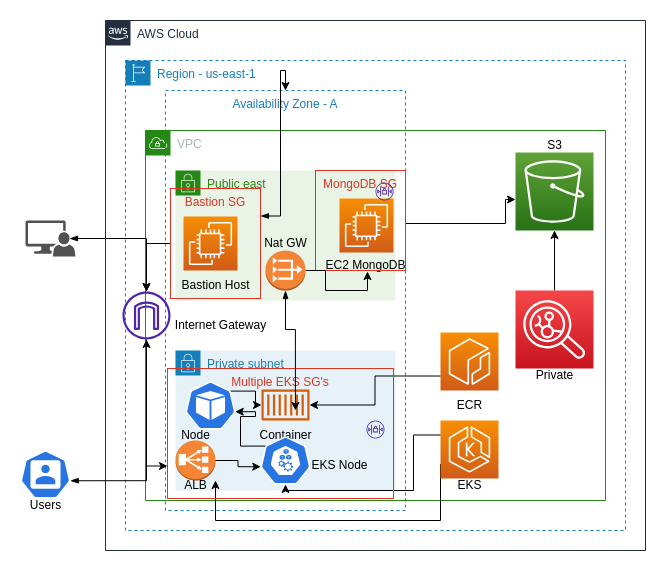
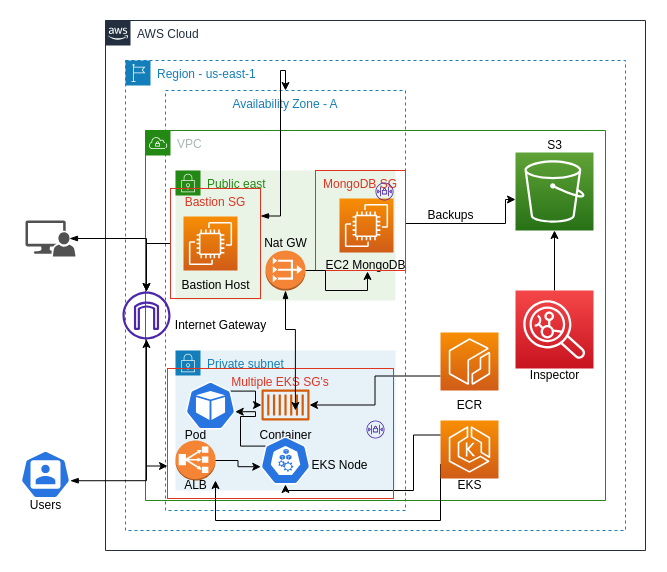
node "Backups": added
node "Private": label "Private" -> "Inspector"
node "Node": label "Node" -> "Pod"
